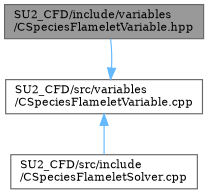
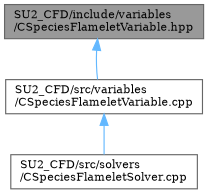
edge "SU2_CFD/include/variables /CSpeciesFlameletVariable.hpp" -> "SU2_CFD/src/variables /CSpeciesFlameletVariable.cpp": reversed
node "SU2_CFD/src/include /CSpeciesFlameletSolver.cpp": label "SU2_CFD/src/include /CSpeciesFlameletSolver.cpp" -> "SU2_CFD/src/solvers /CSpeciesFlameletSolver.cpp"
